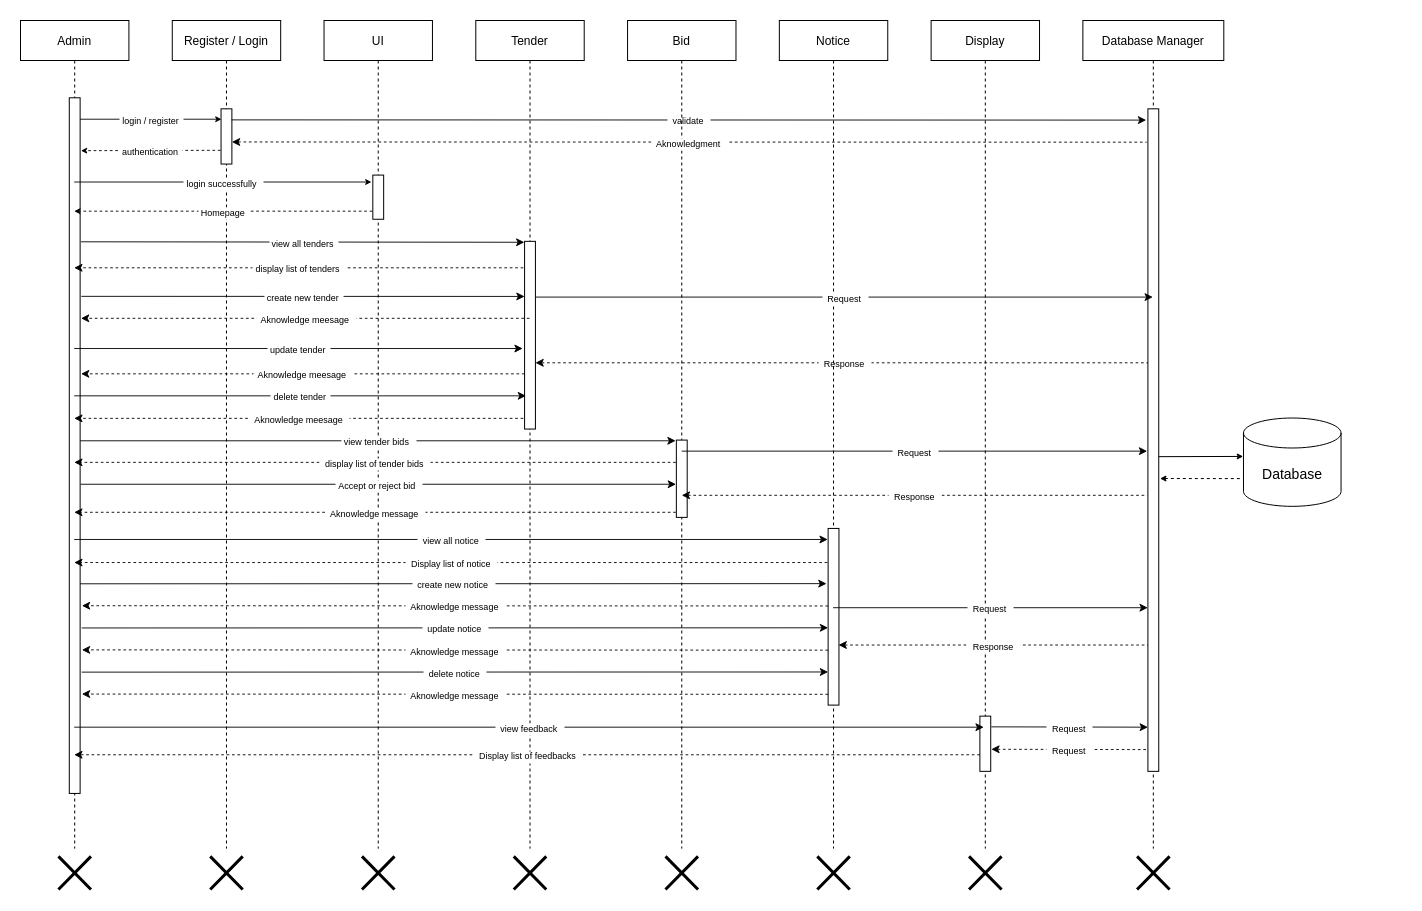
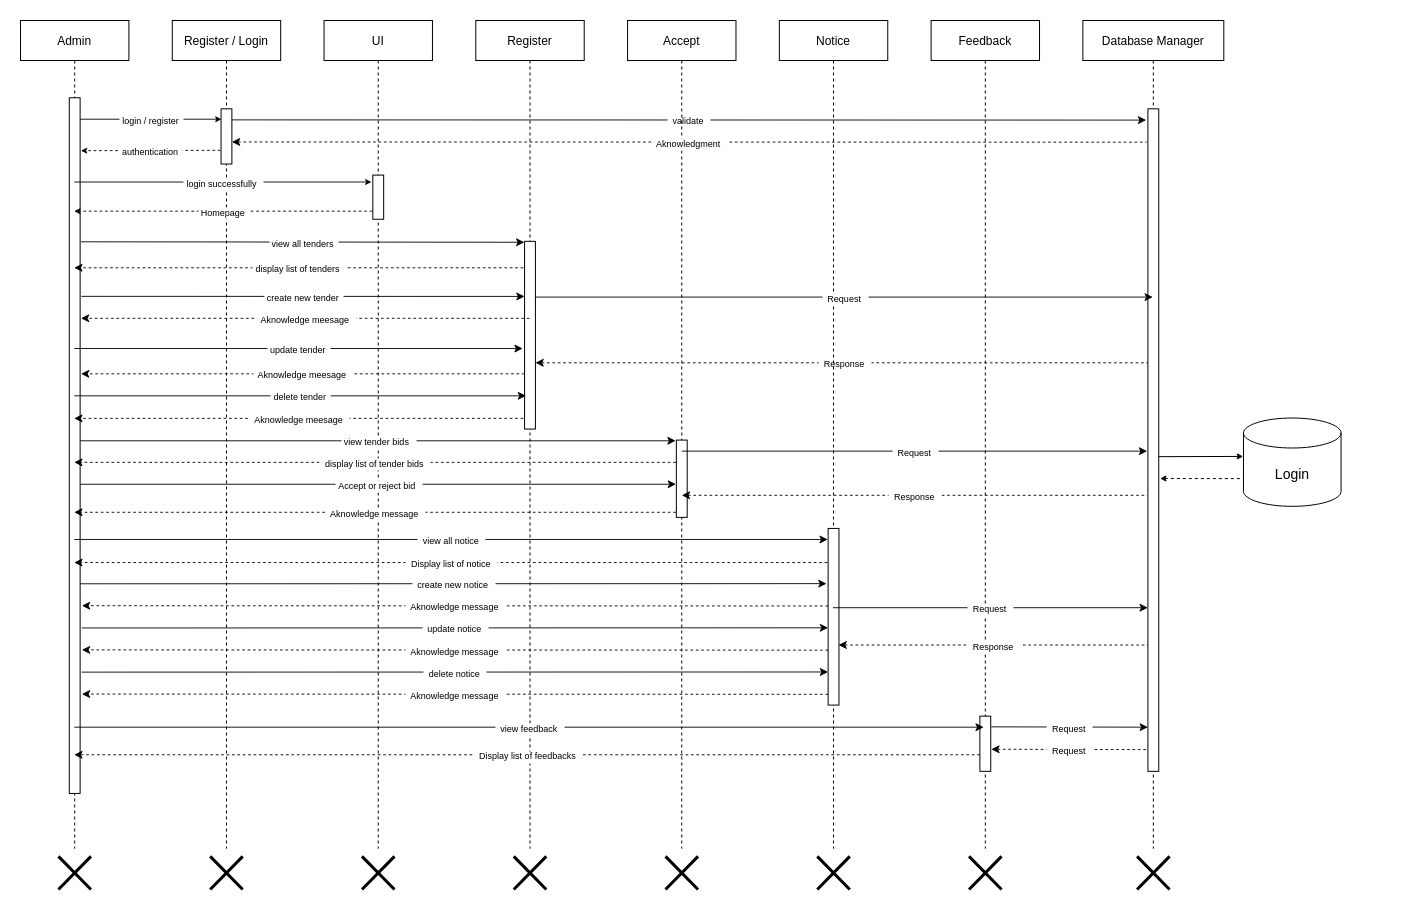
node "Tender": label "Tender" -> "Register"
node "Bid": label "Bid" -> "Accept"
node "Display": label "Display" -> "Feedback"
node "Database": label "Database" -> "Login"
